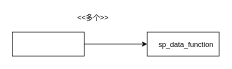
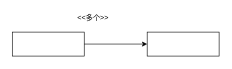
node "sp_data_function": removed
